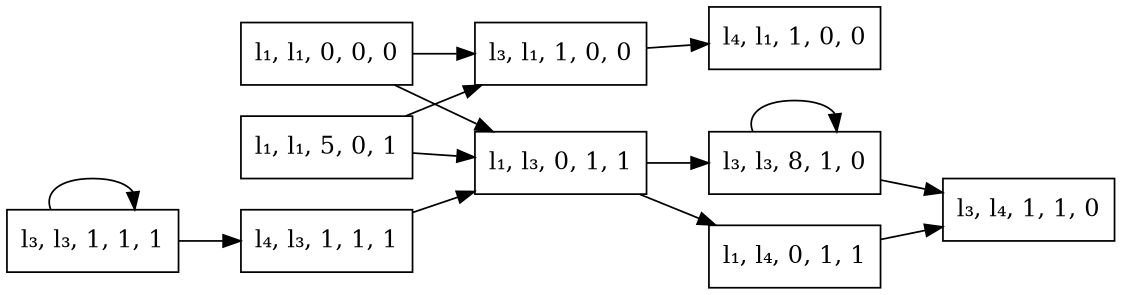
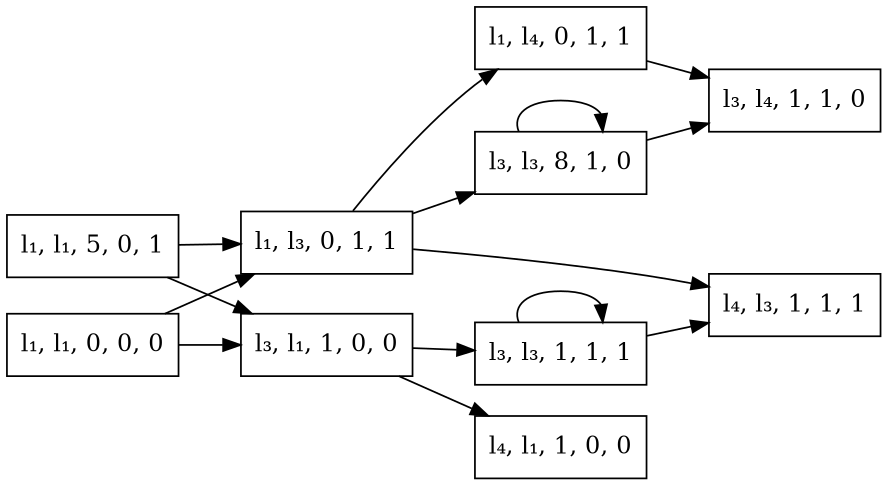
edge "l₄, l₃, 1, 1, 1" -> "l₁, l₃, 0, 1, 1": reversed
edge "l₃, l₁, 1, 0, 0" -> "l₃, l₃, 1, 1, 1": added
